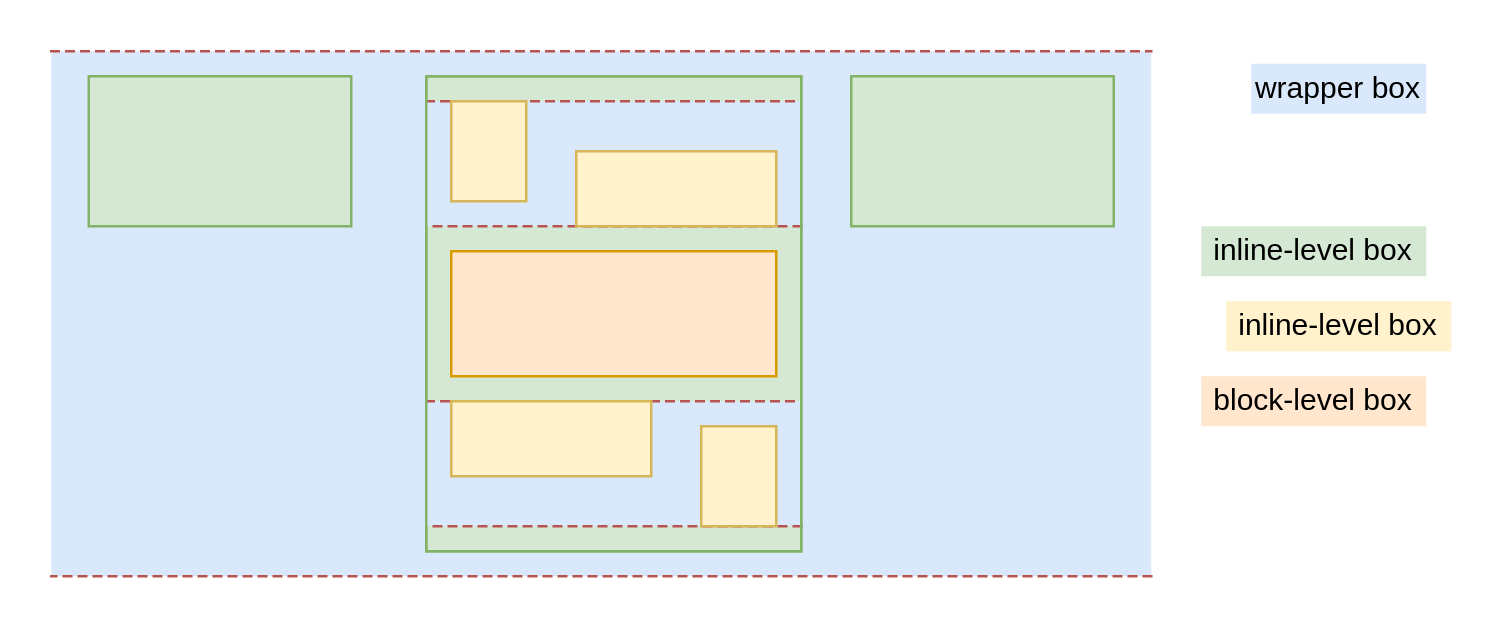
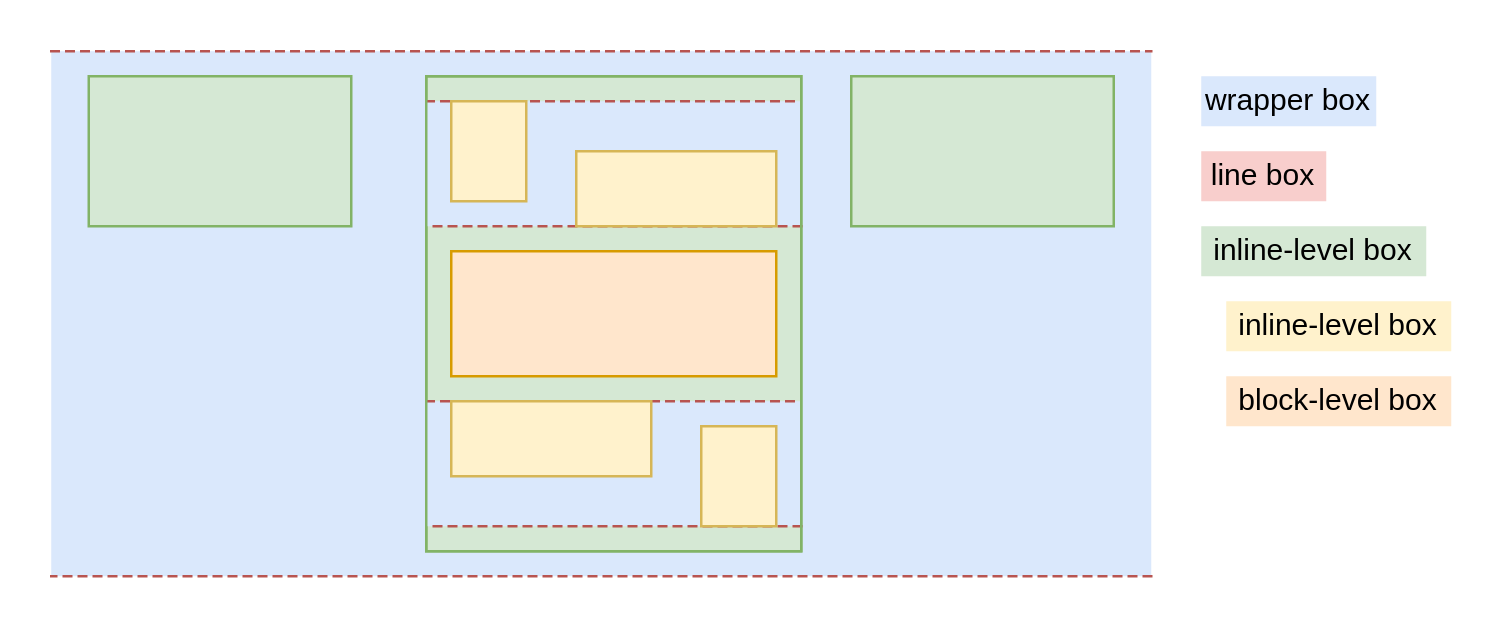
node "wrapper box": moved (1339, 89) -> (1289, 101)
node "line box": added
node "block-level box": moved (1314, 401) -> (1339, 401)
